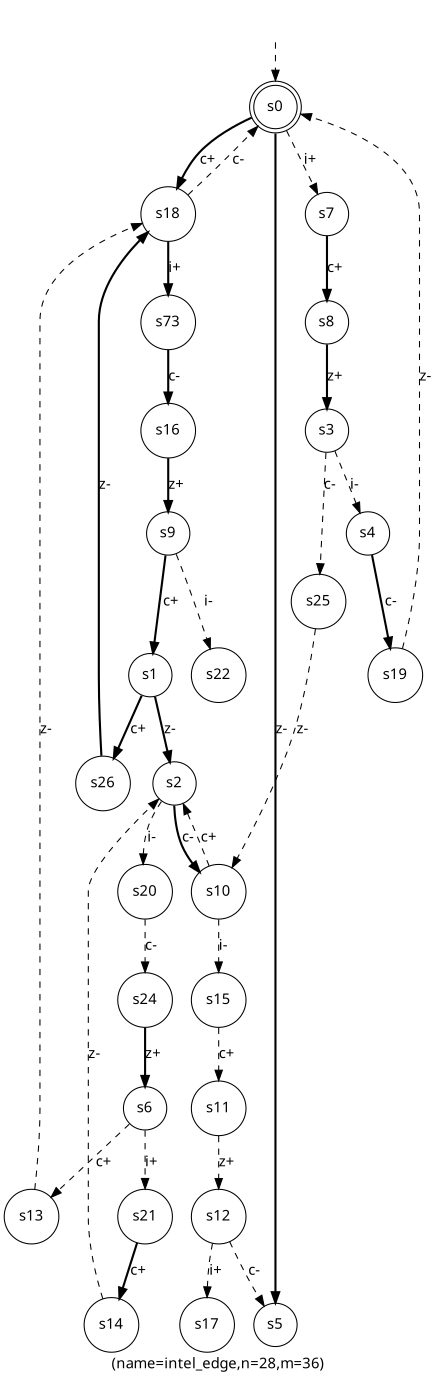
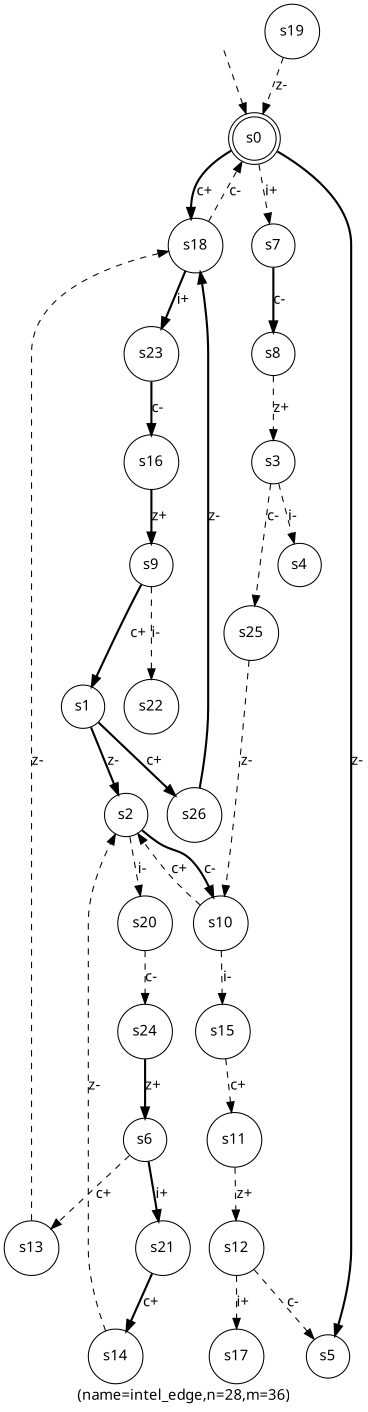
edge "s7" -> "s8": label "c+" -> "c-"
node "s73": label "s73" -> "s23"
edge "s8" -> "s3": style bold -> dashed
edge "s4" -> "s19": removed, label "c-"
edge "s6" -> "s21": style dashed -> bold
